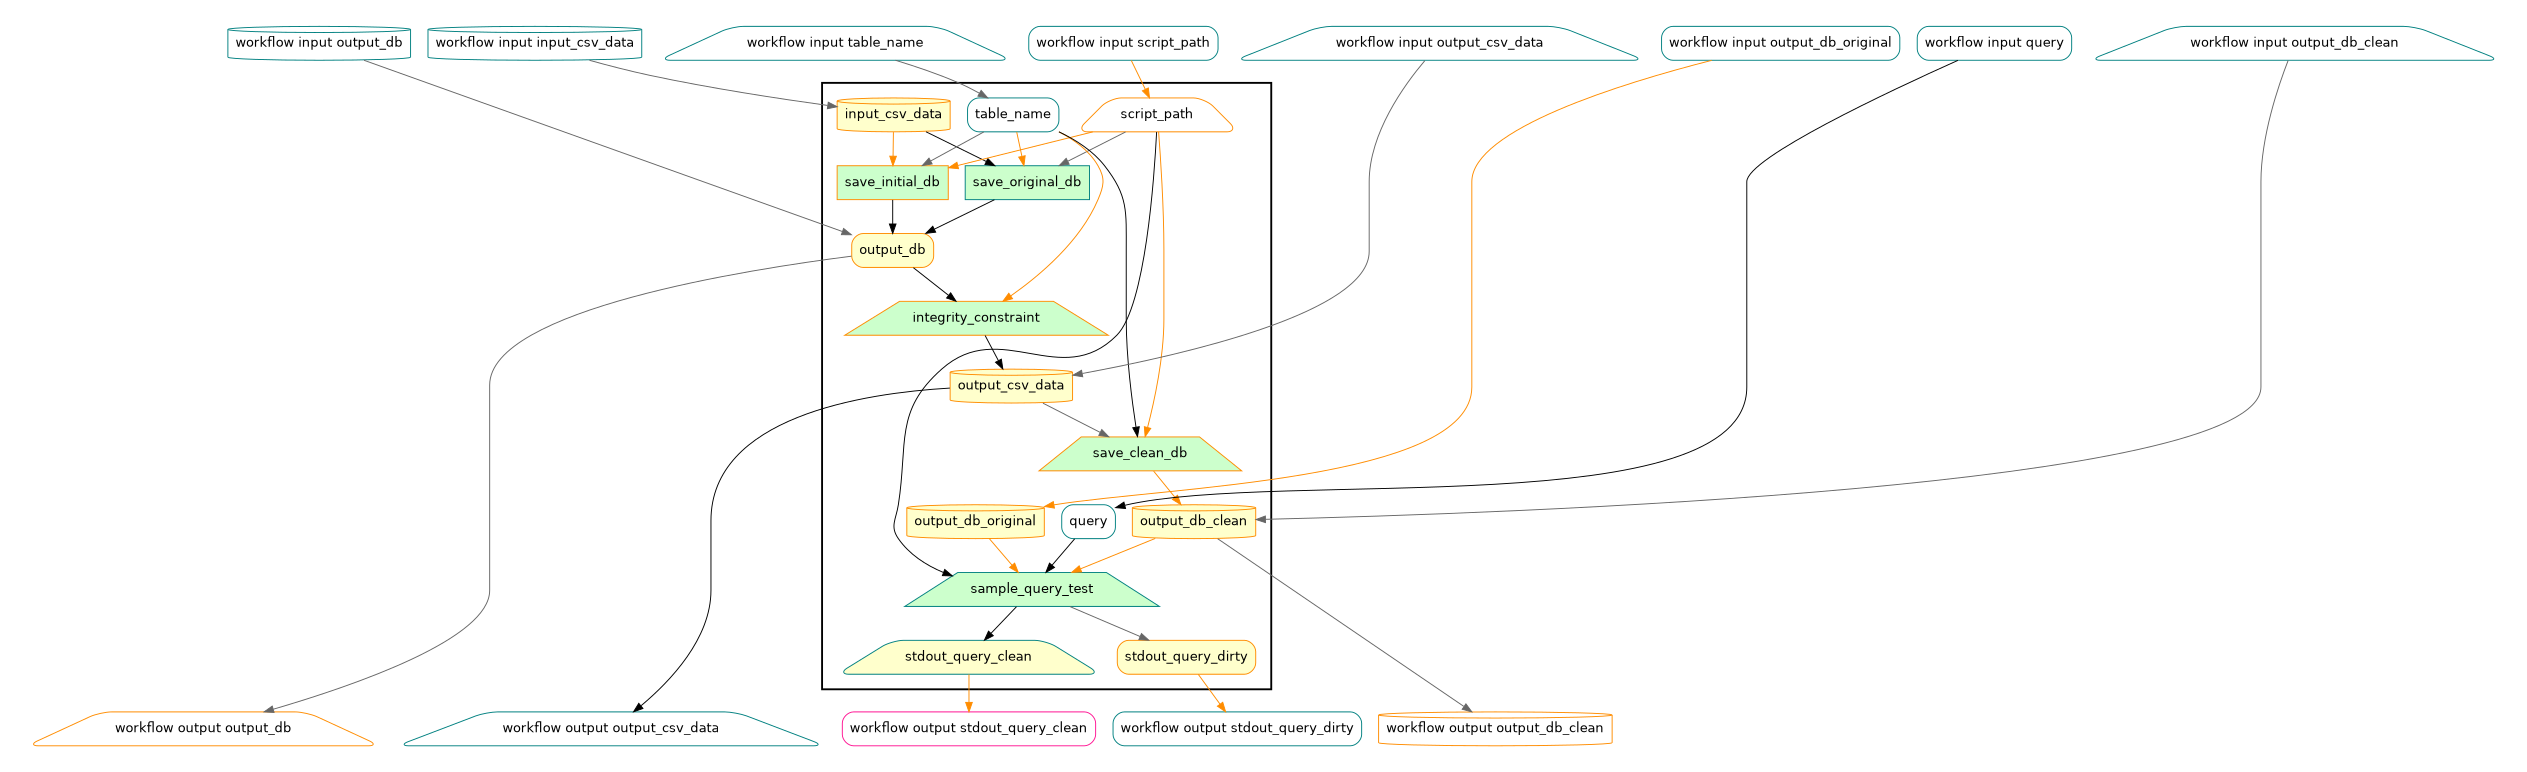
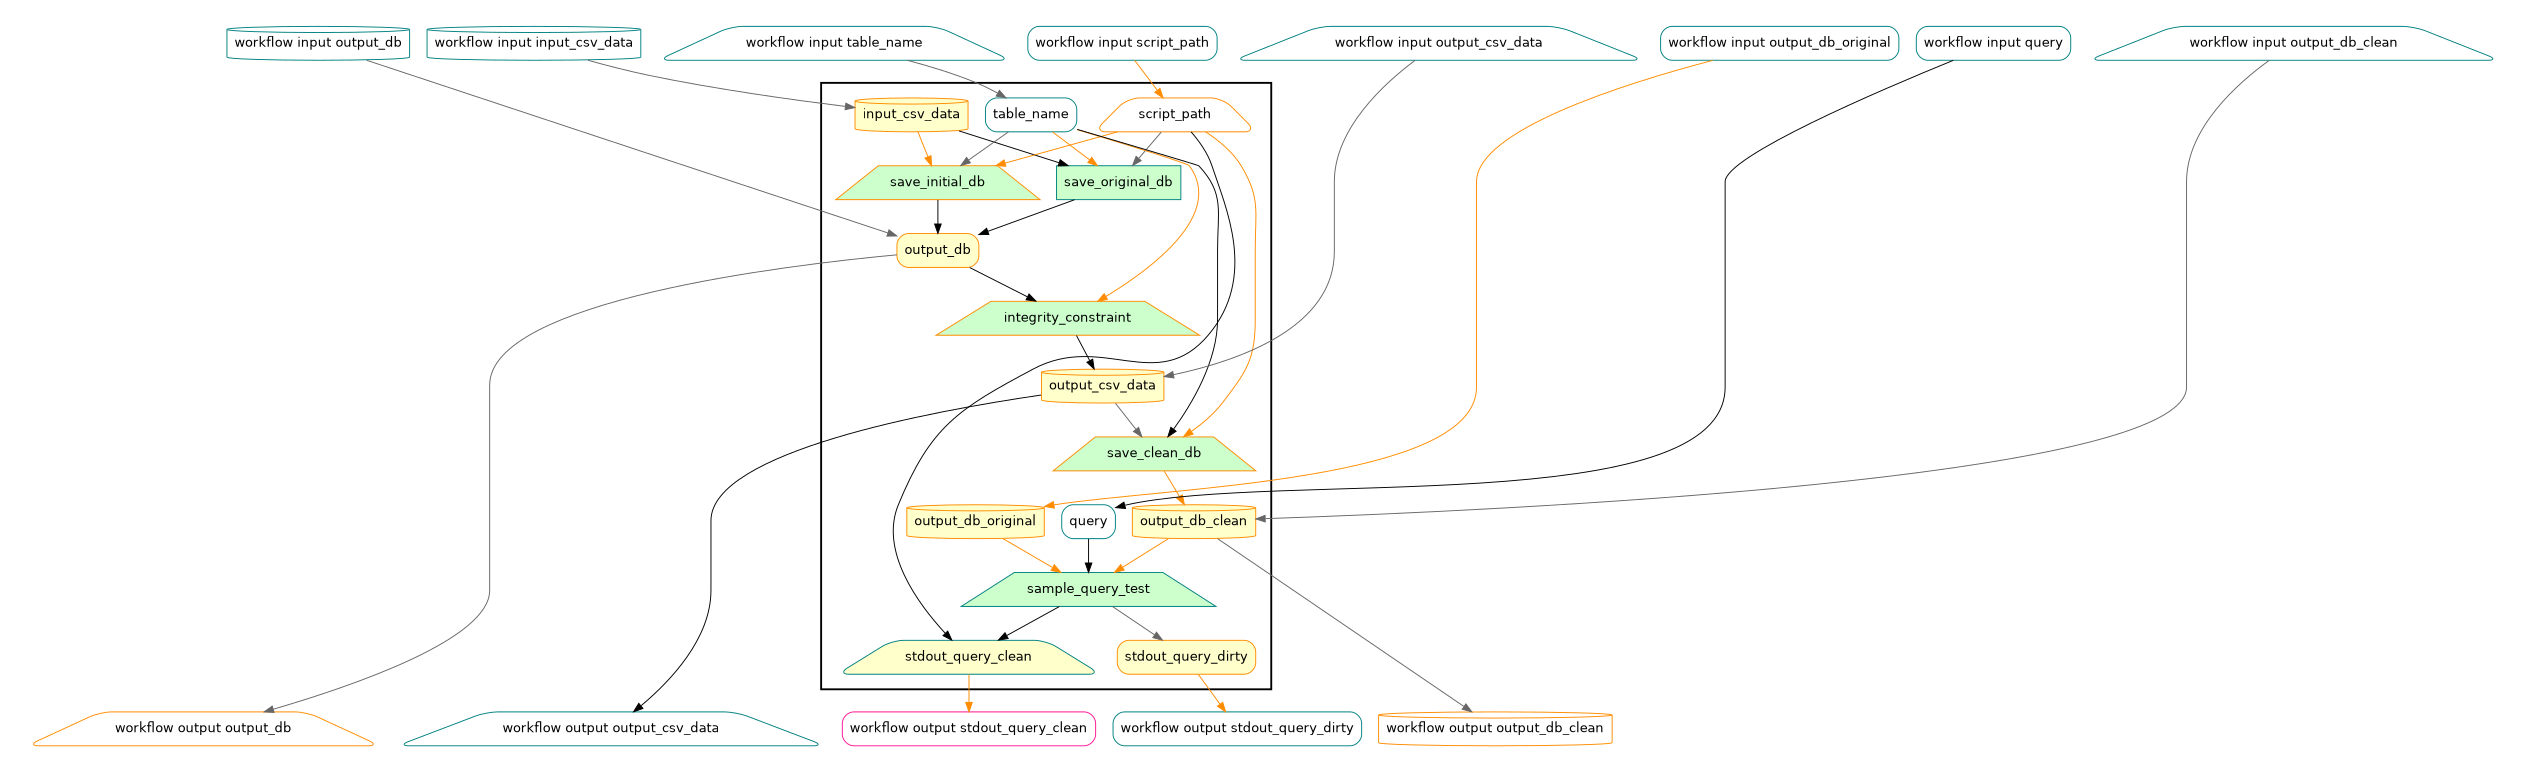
node "save_initial_db": shape box -> trapezium
edge "script_path" -> "sample_query_test": now "script_path" -> "stdout_query_clean"
